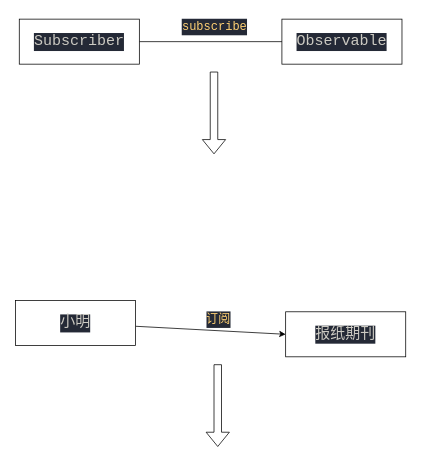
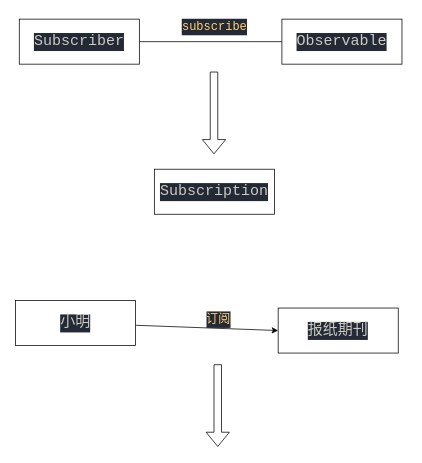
node "Subscription": added
node "报纸期刊": moved (345, 334) -> (338, 330)
